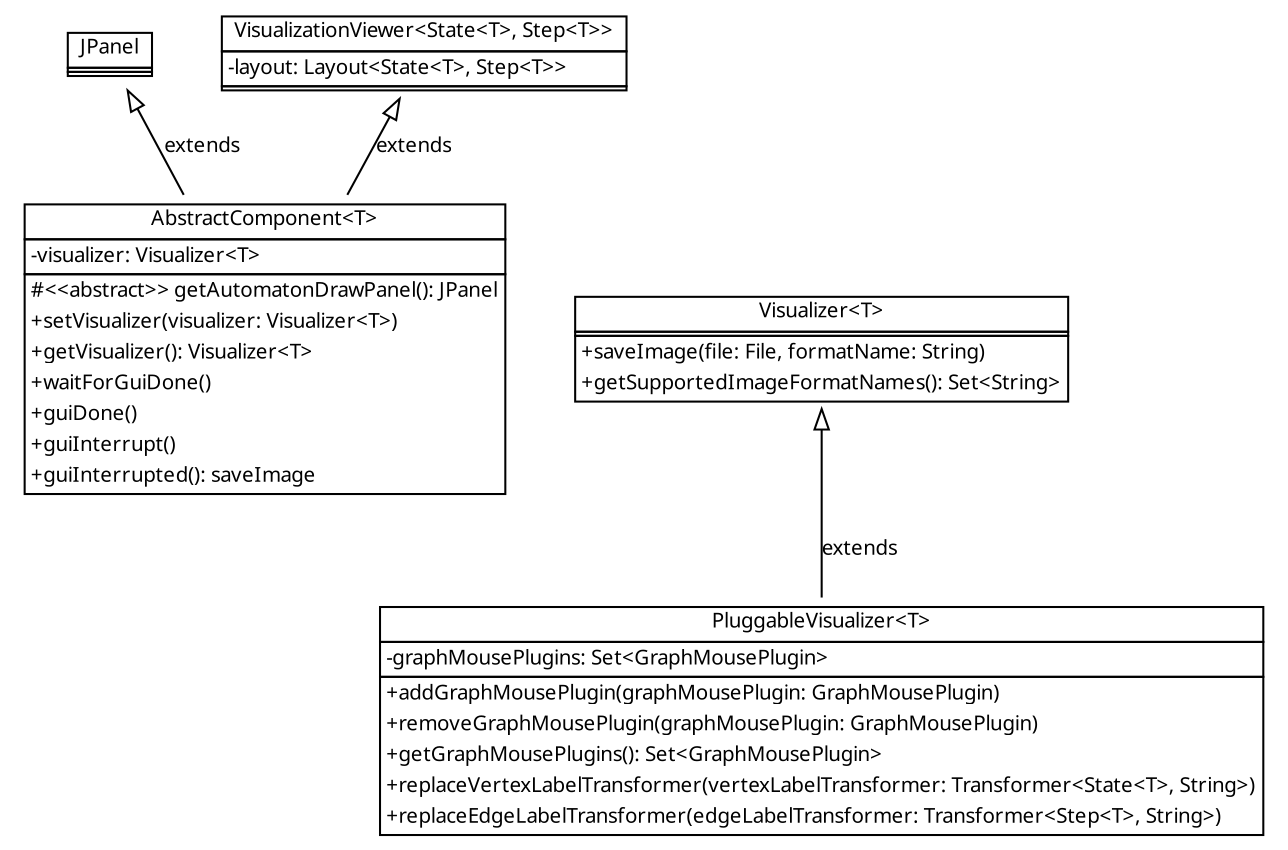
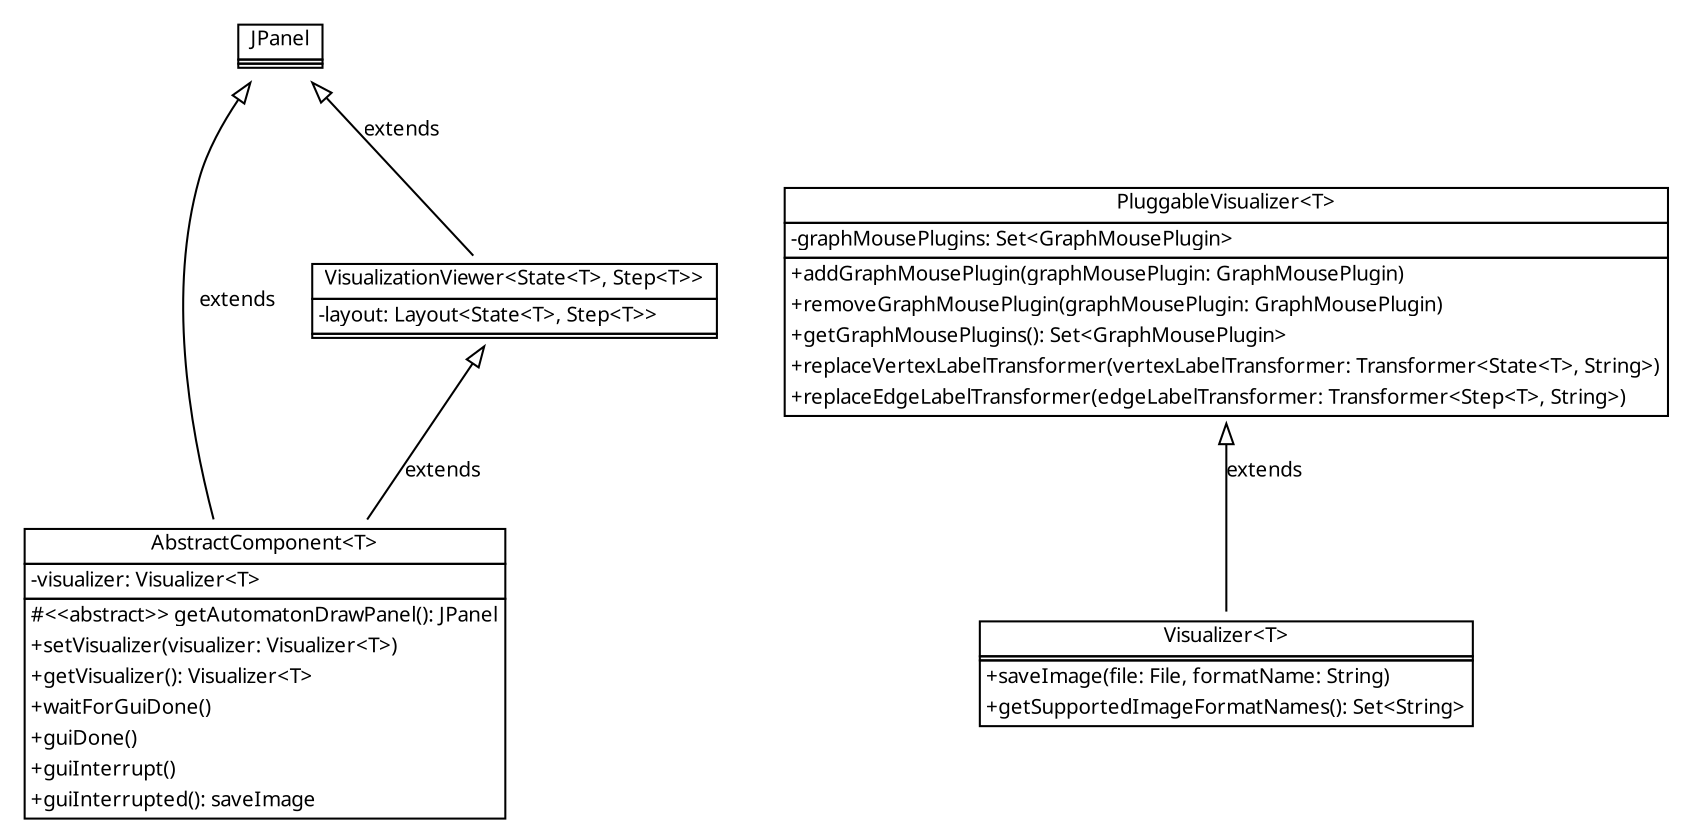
edge "VisualizationViewer<State<T>, Step<T>>" -> "JPanel": added, label "extends"
edge "PluggableVisualizer<T>" -> "Visualizer<T>": reversed
